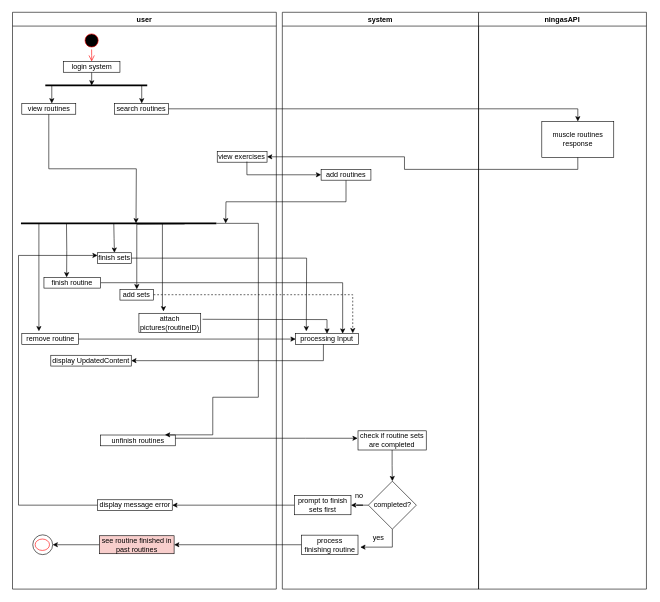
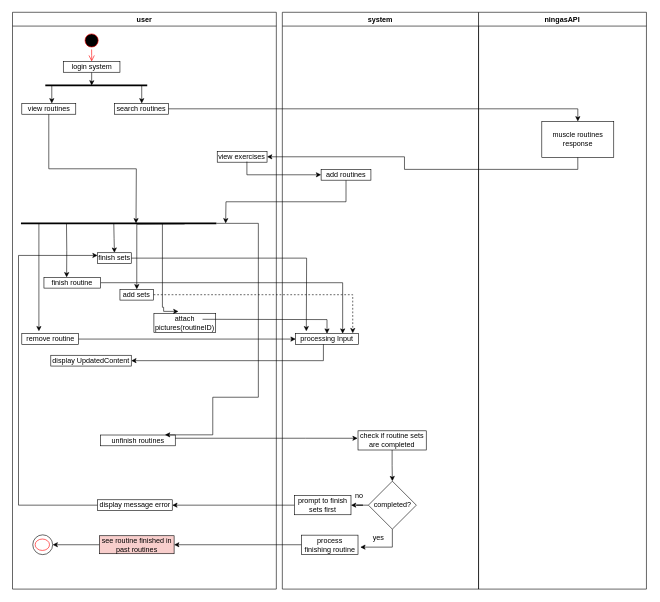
node "attach pictures(routineID)": moved (170, 323) -> (185, 323)
